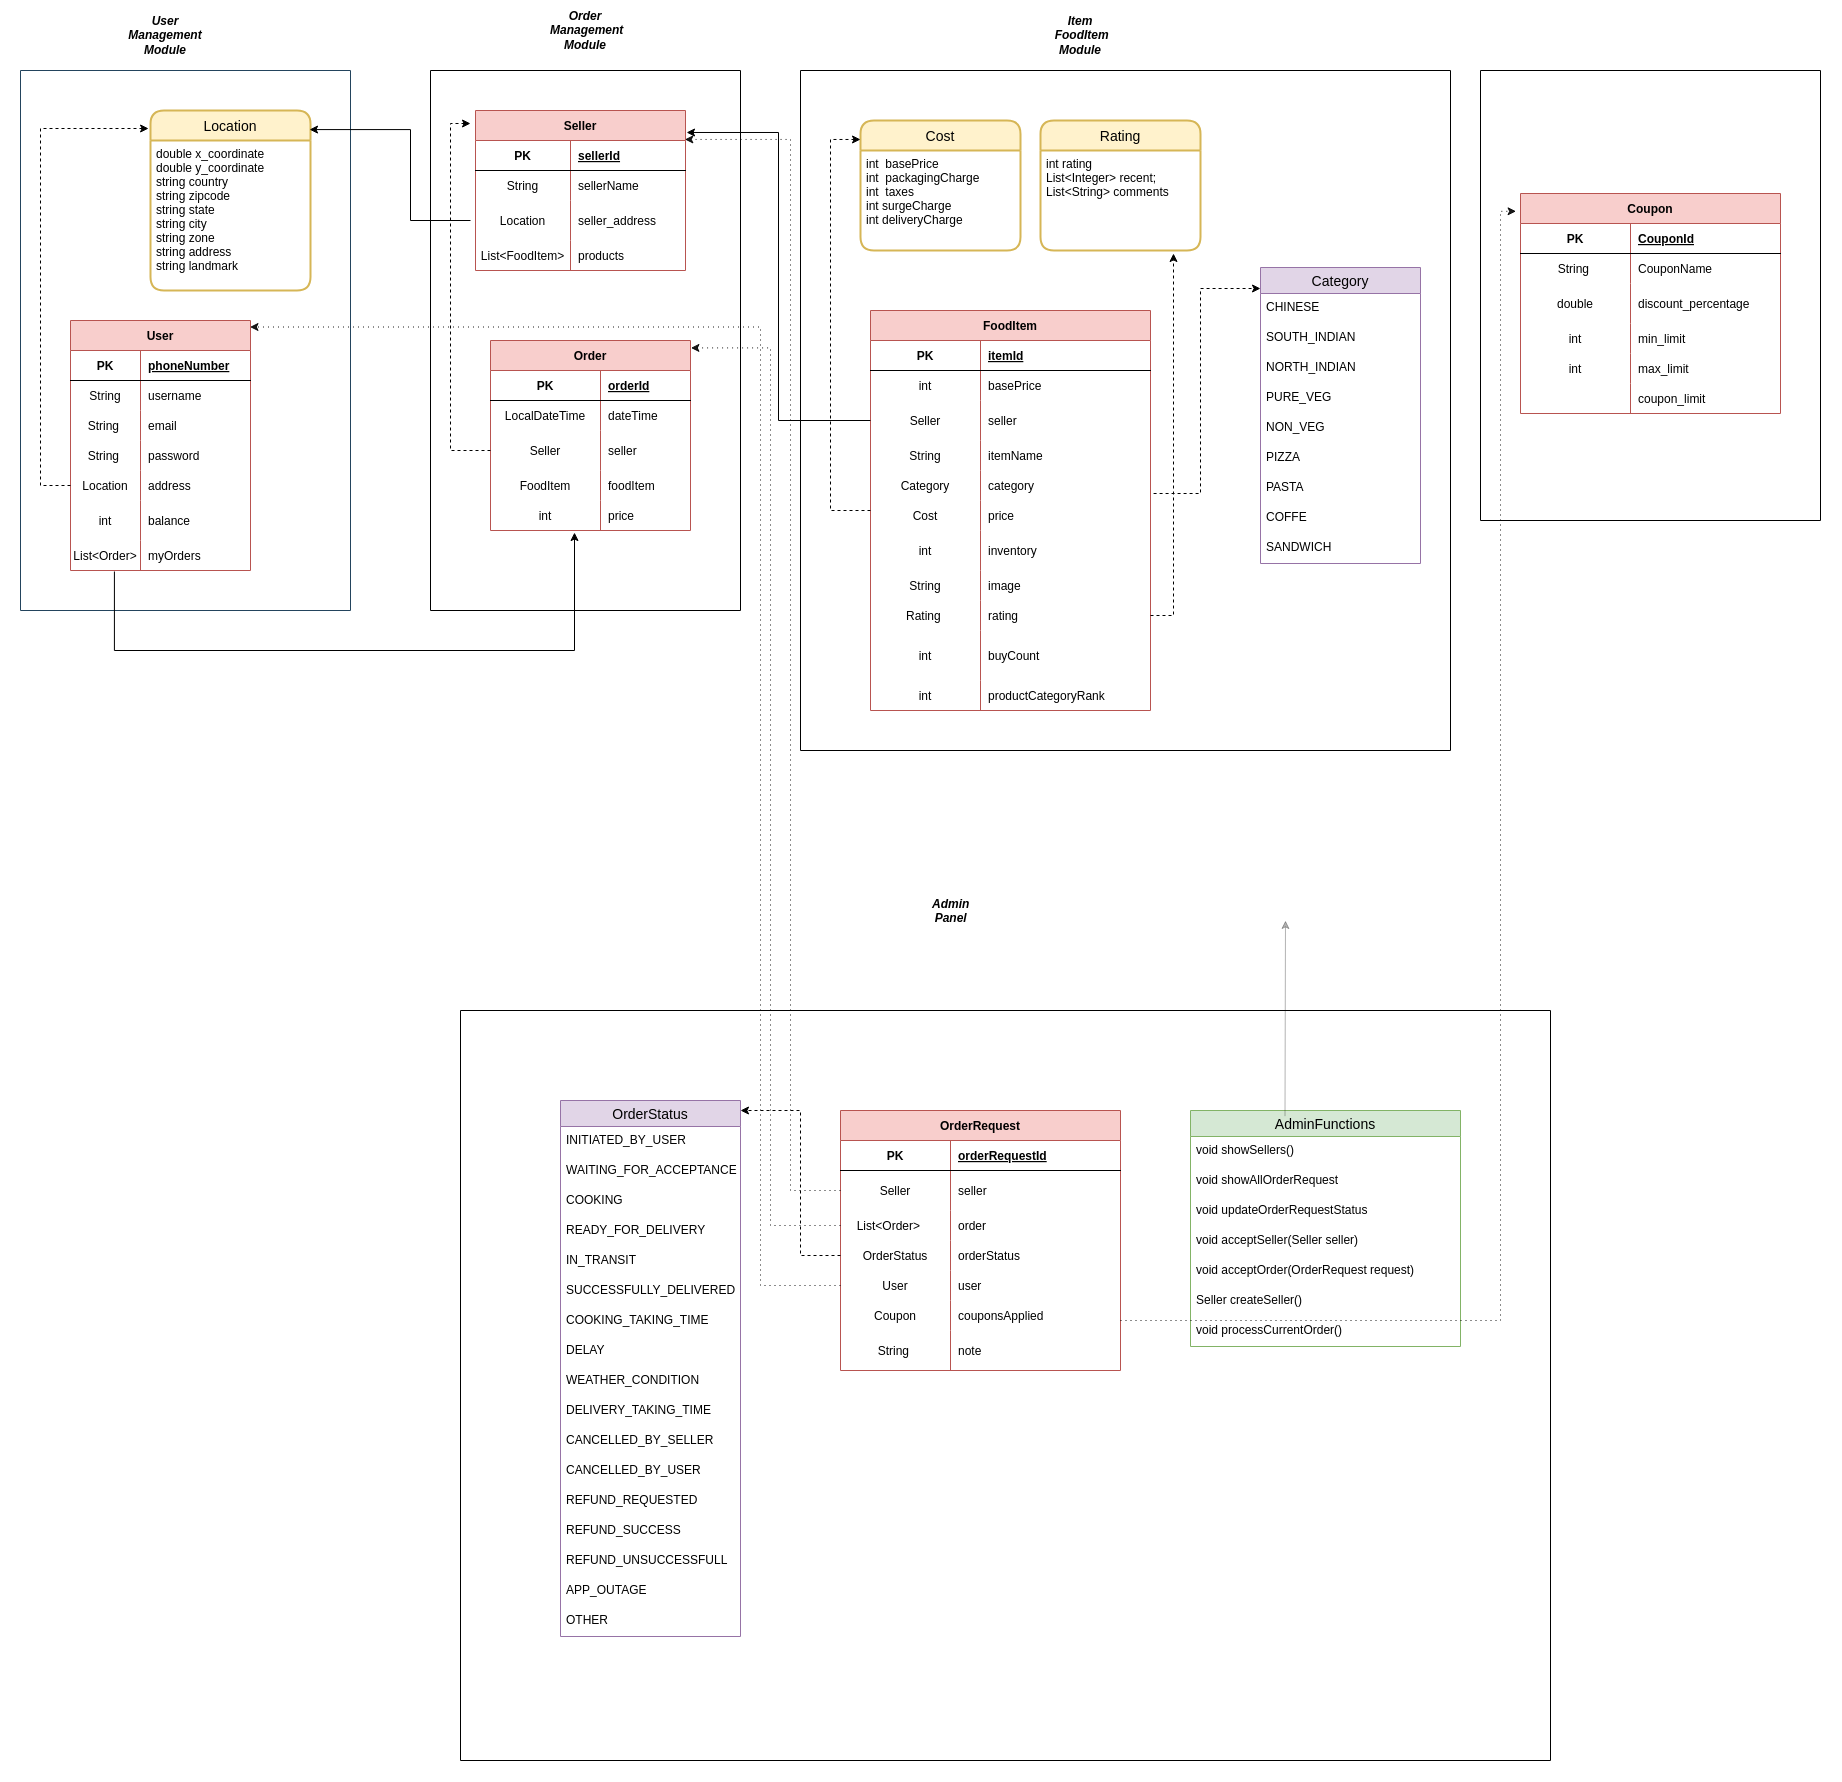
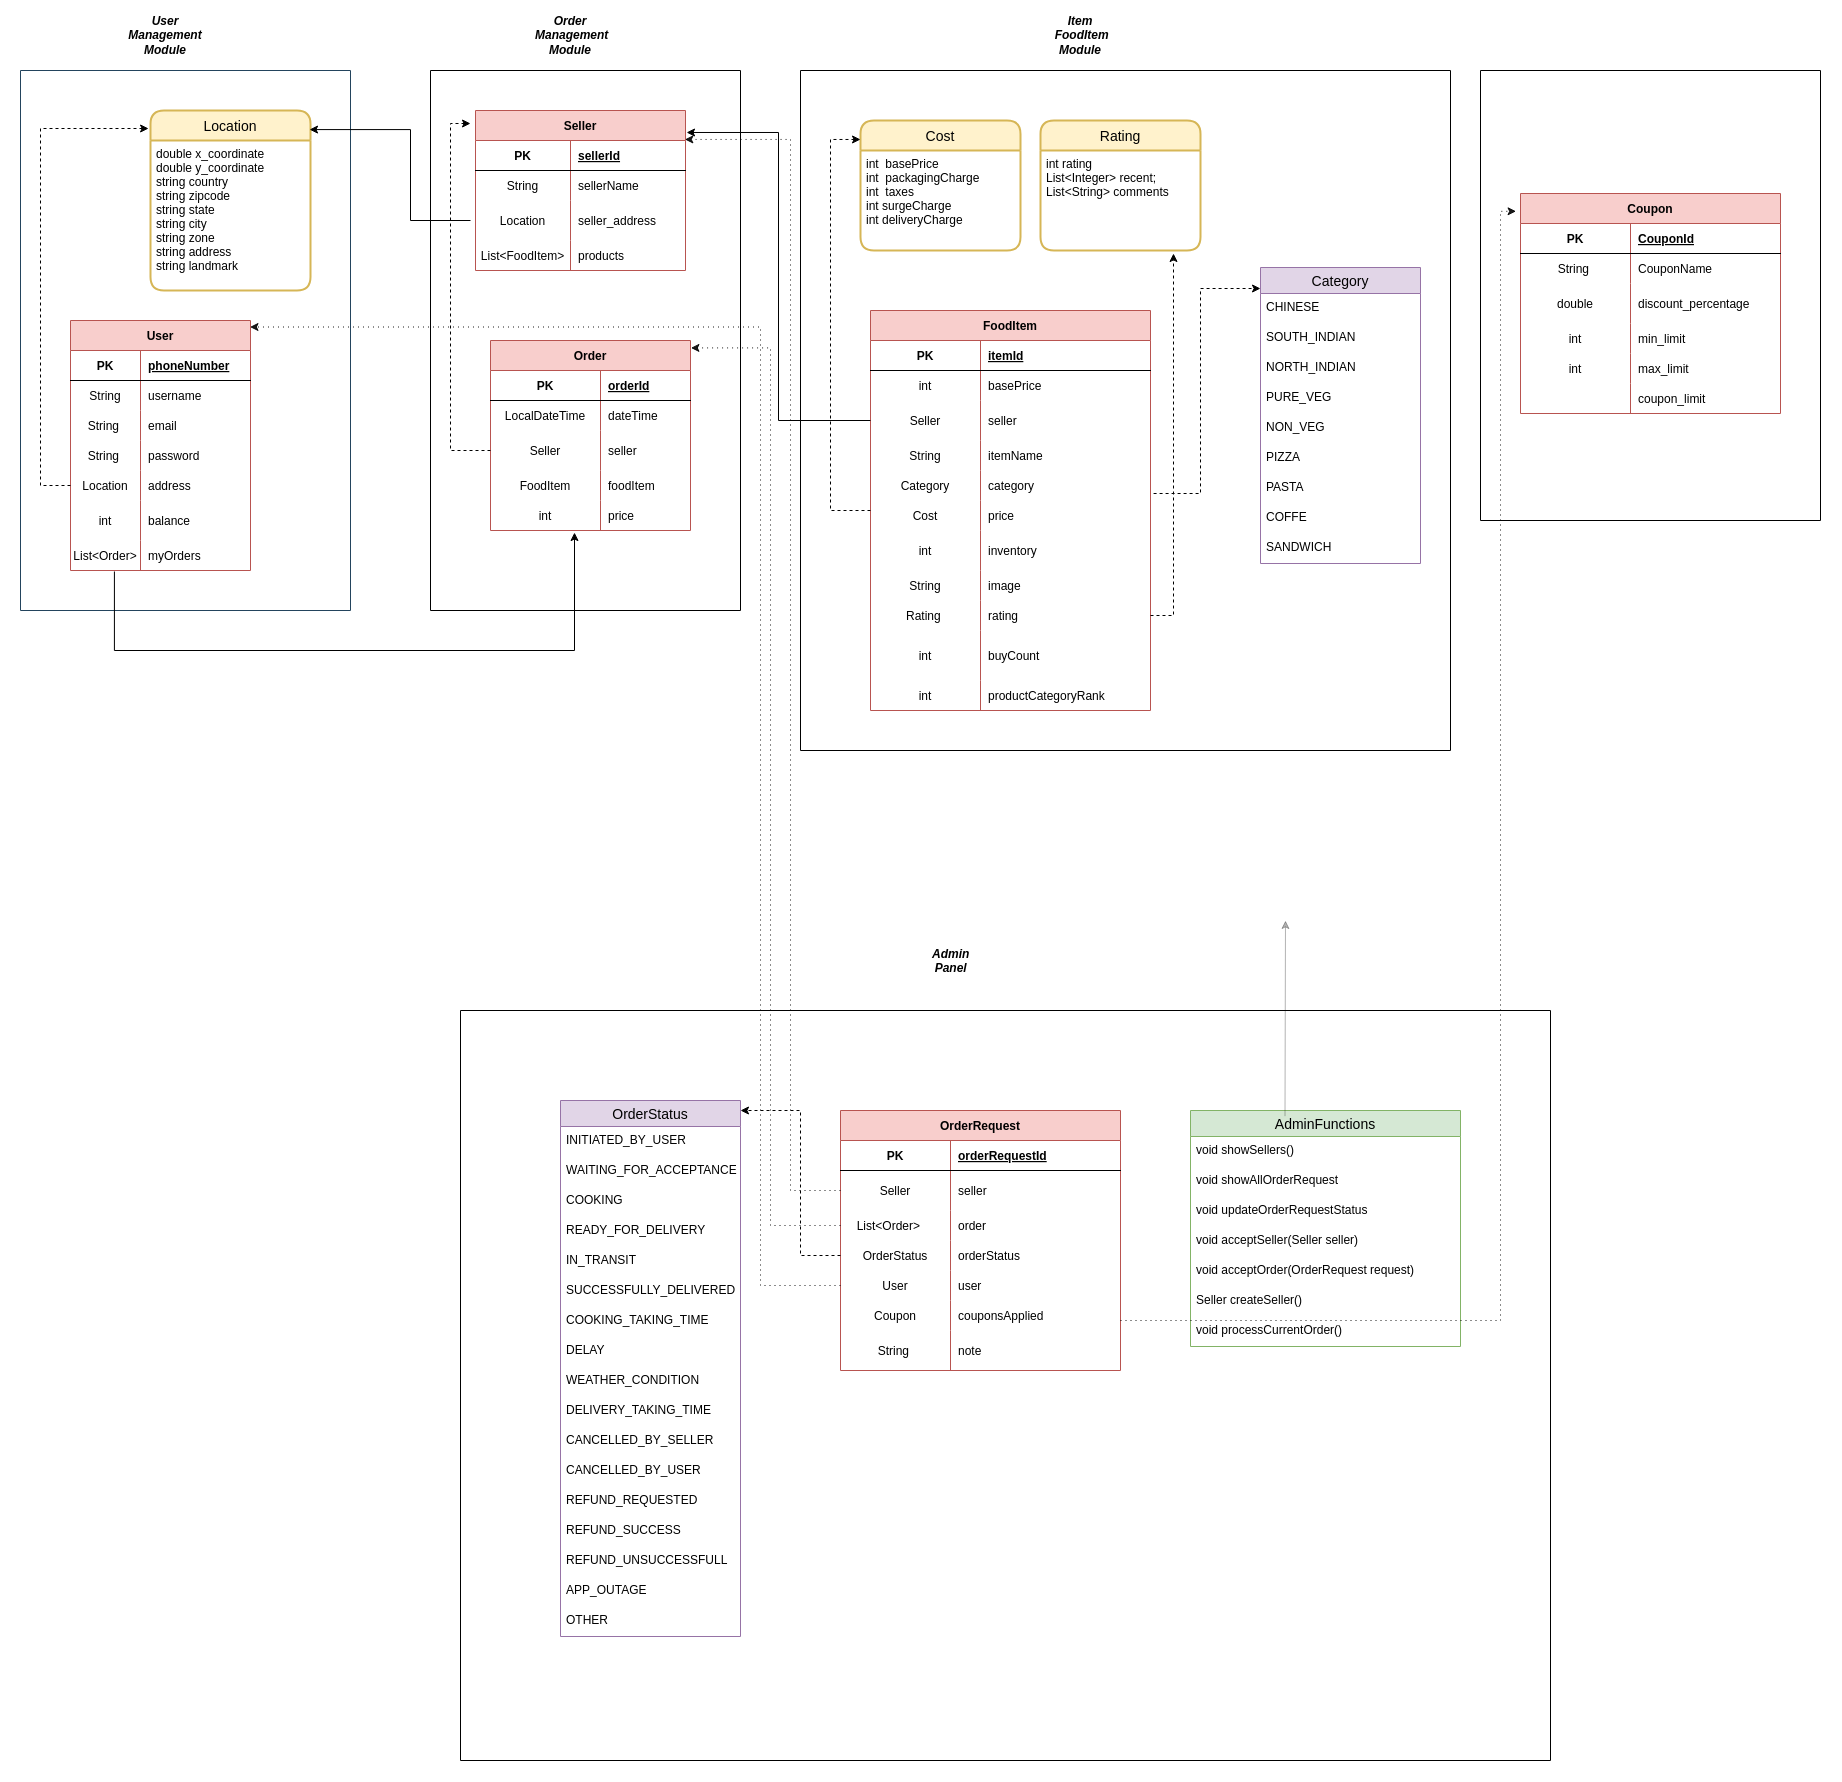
node "Order Management Module": moved (586, 31) -> (571, 36)
node "Admin Panel": moved (956, 916) -> (956, 966)
